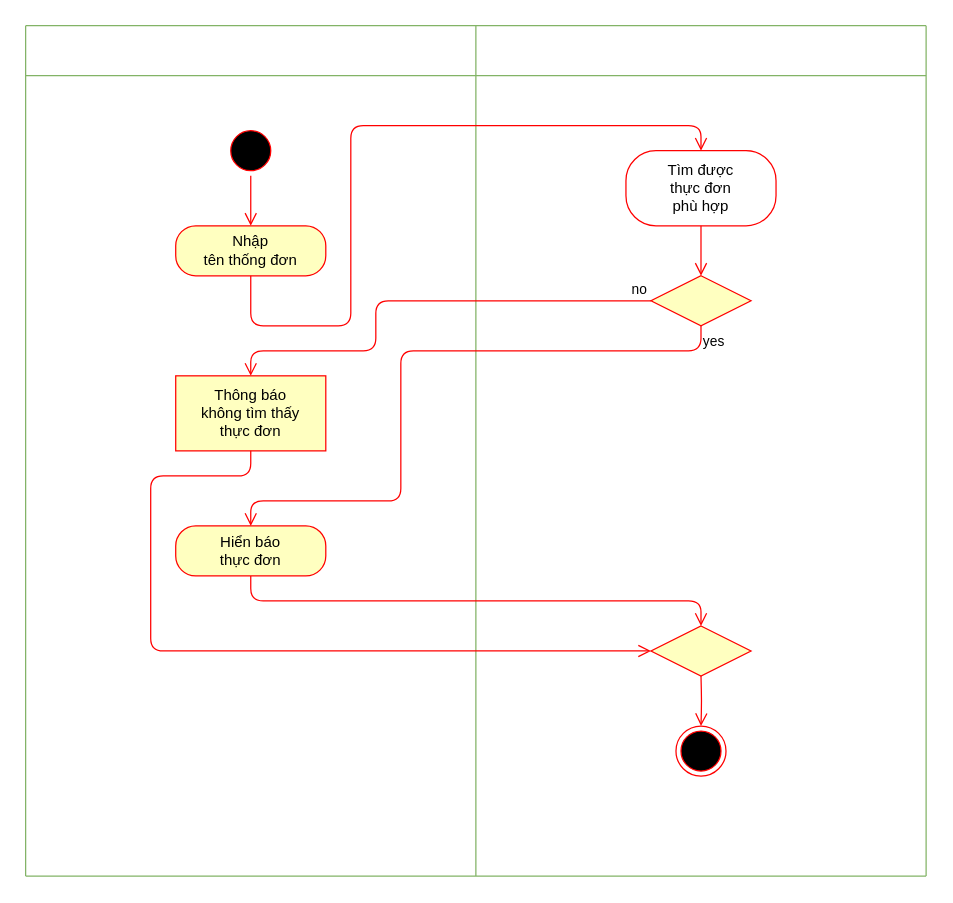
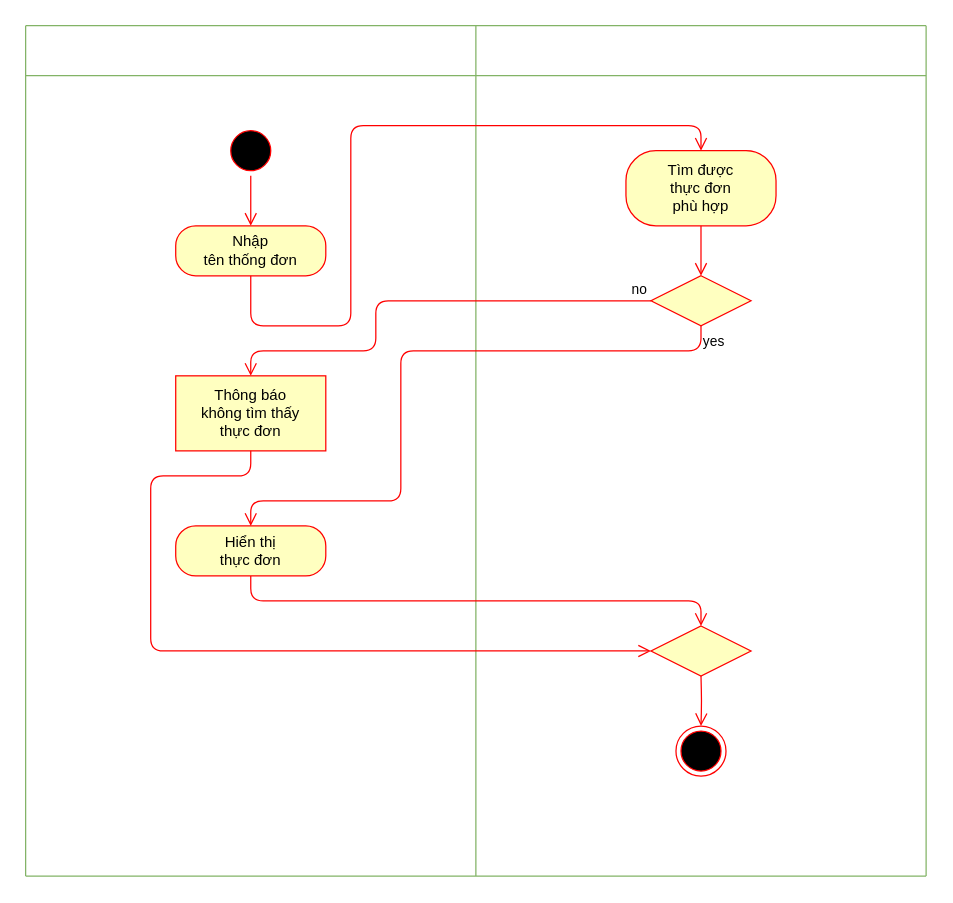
node "Tìm được thực đơn phù hợp": fillcolor #ffffff -> #ffffc0
node "Hiển báo thực đơn": label "Hiển báo thực đơn" -> "Hiển thị thực đơn"
